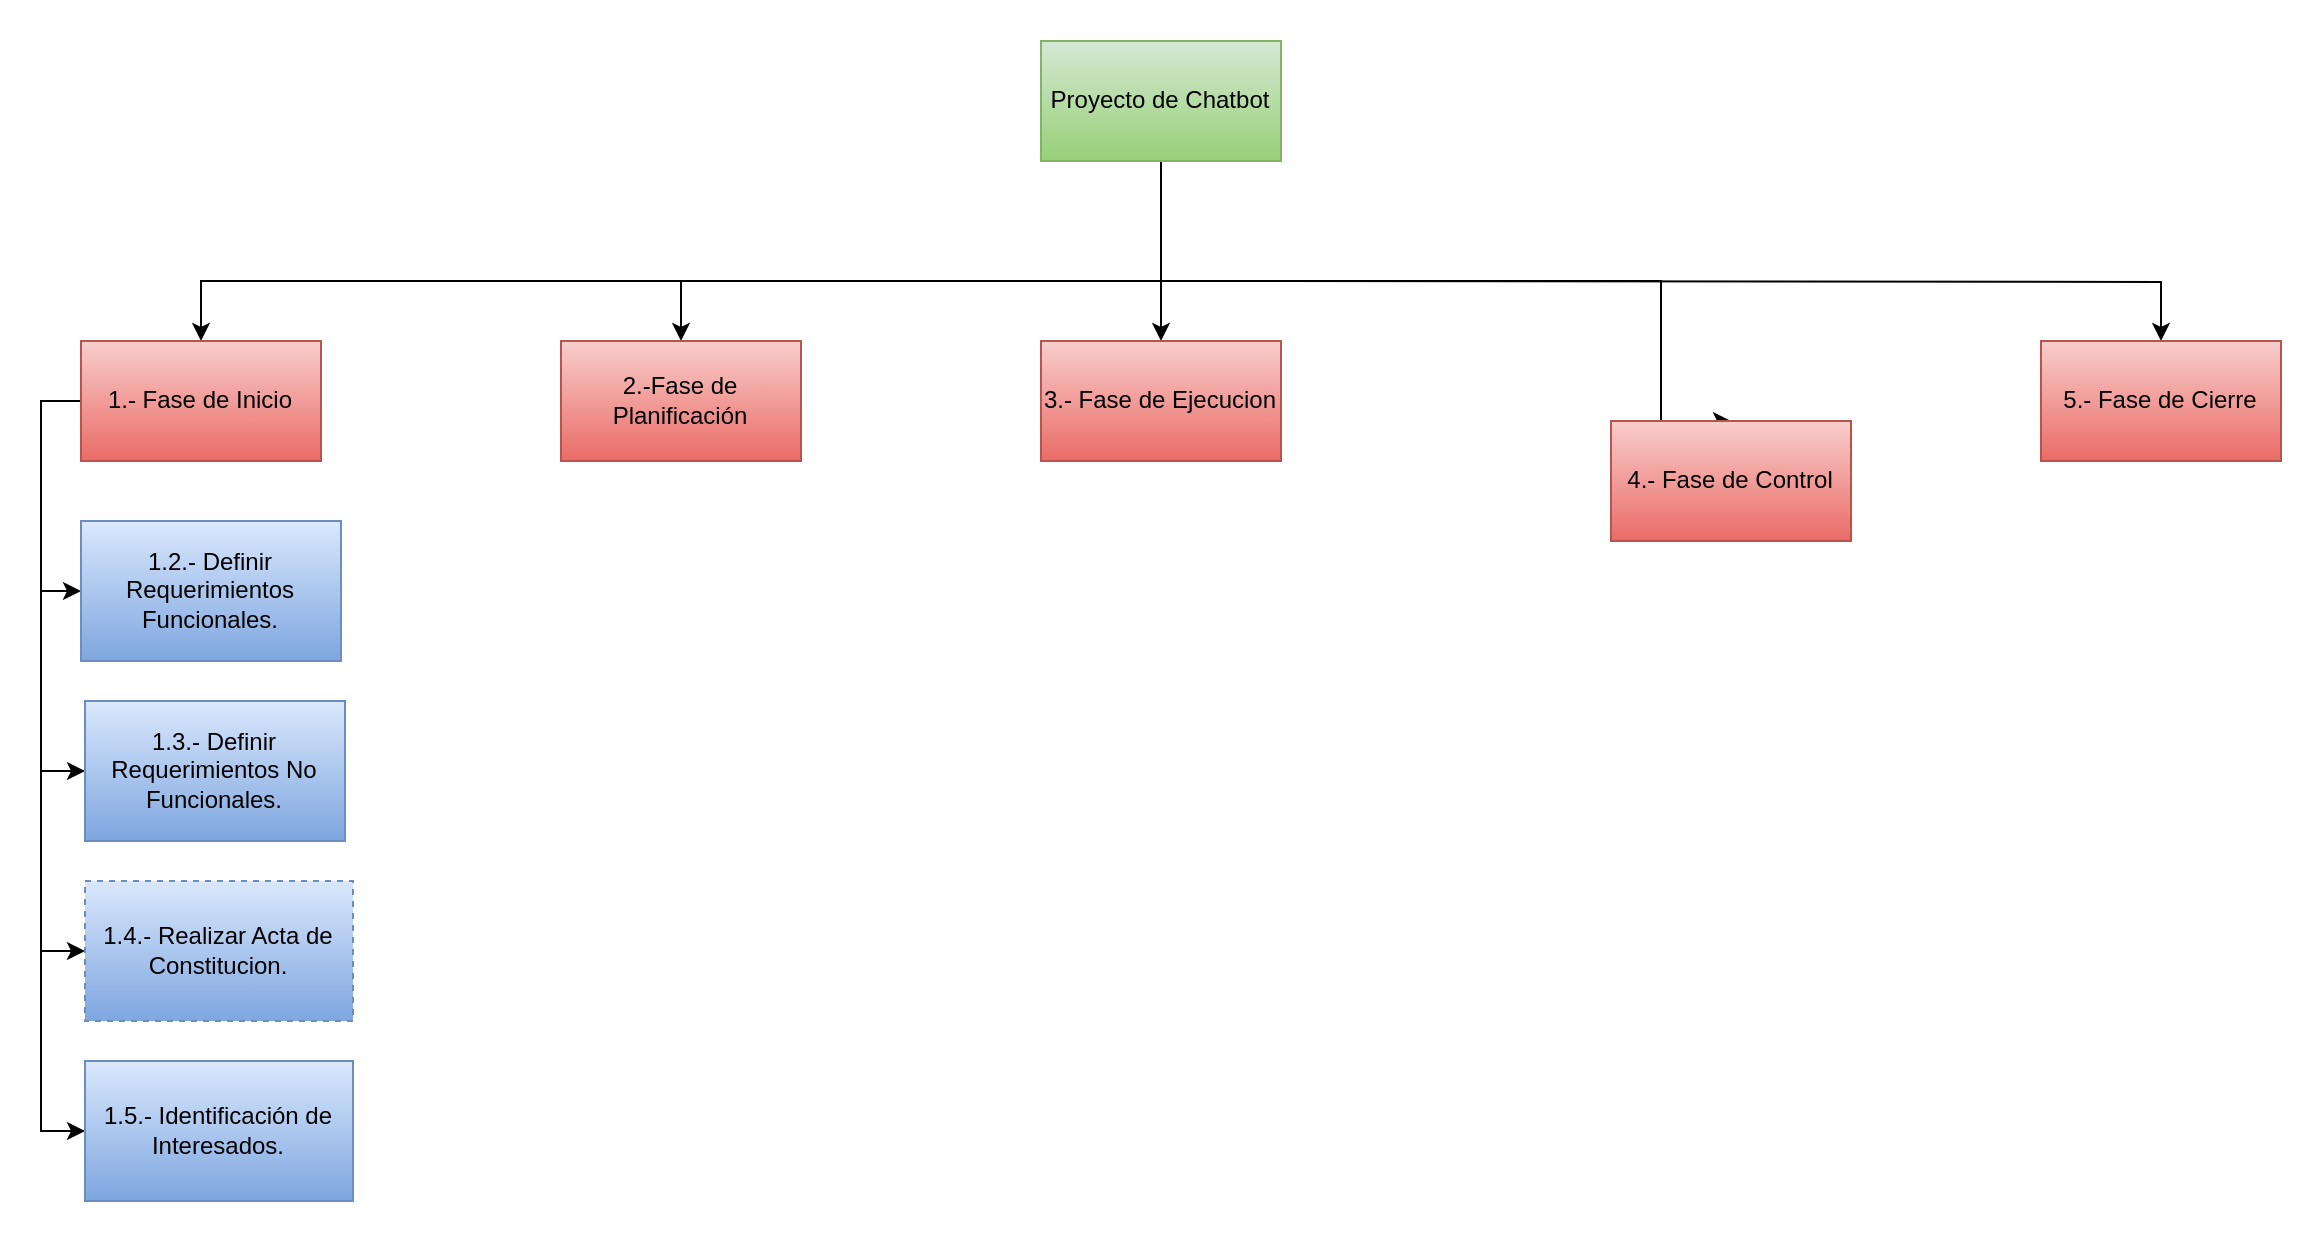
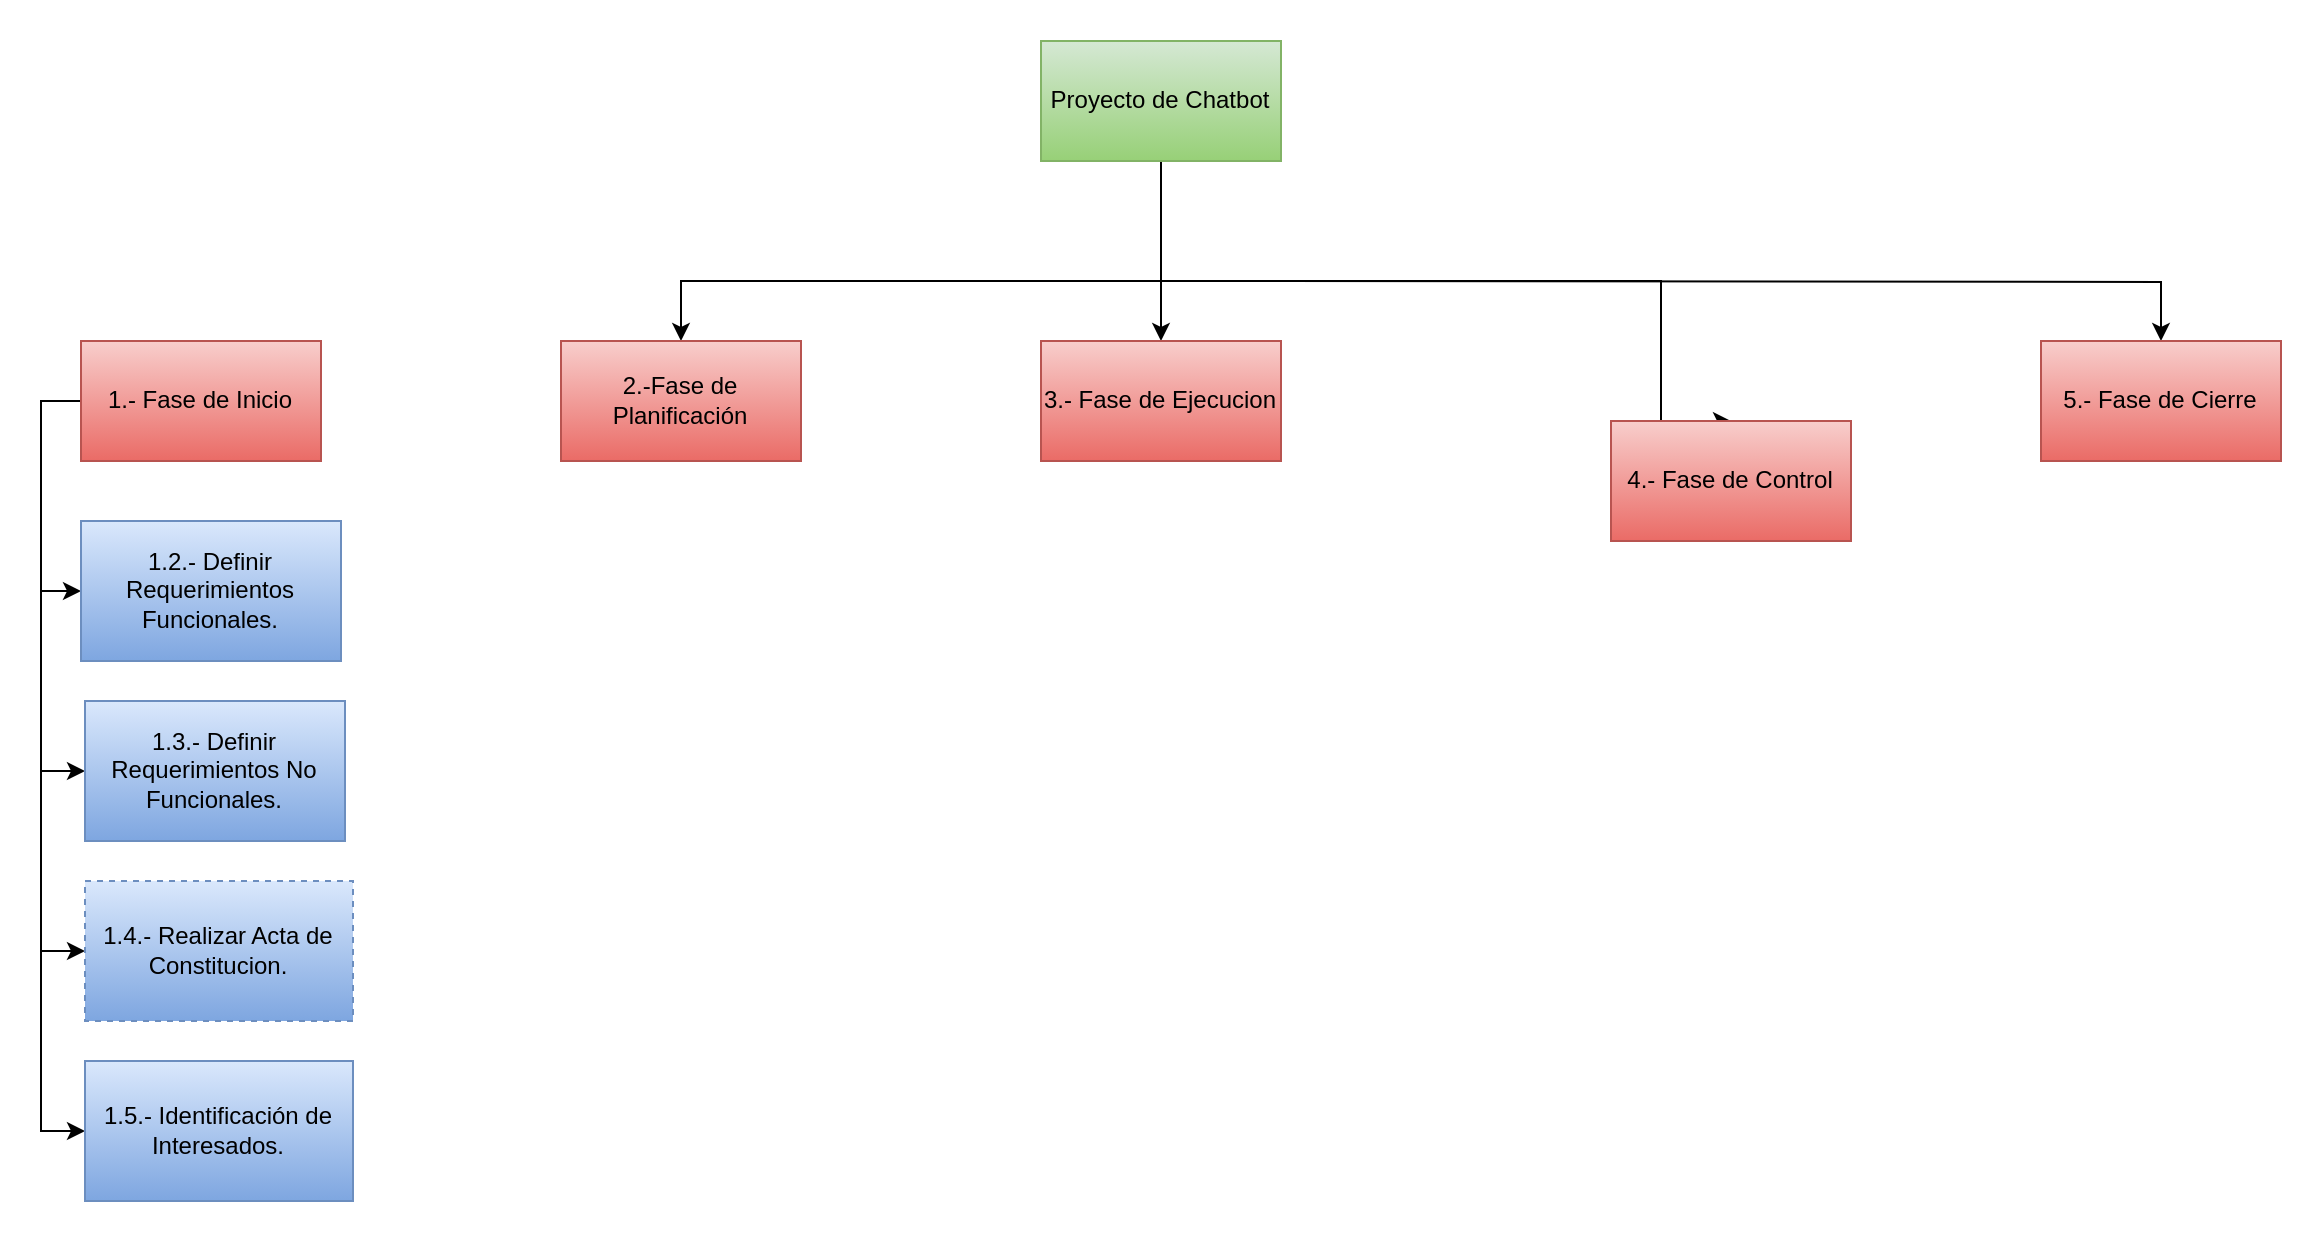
edge "Proyecto de Chatbot" -> "1.- Fase de Inicio": removed
